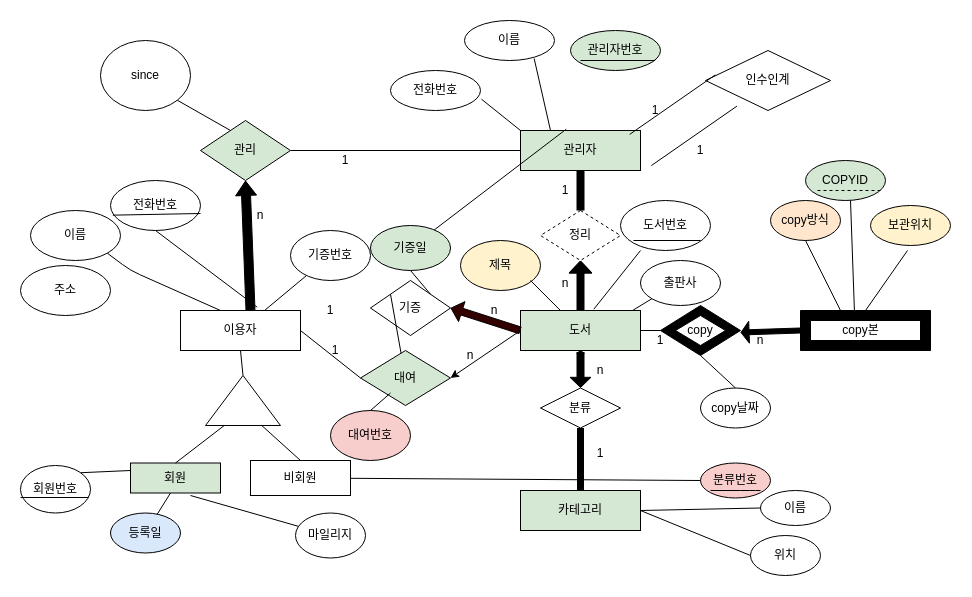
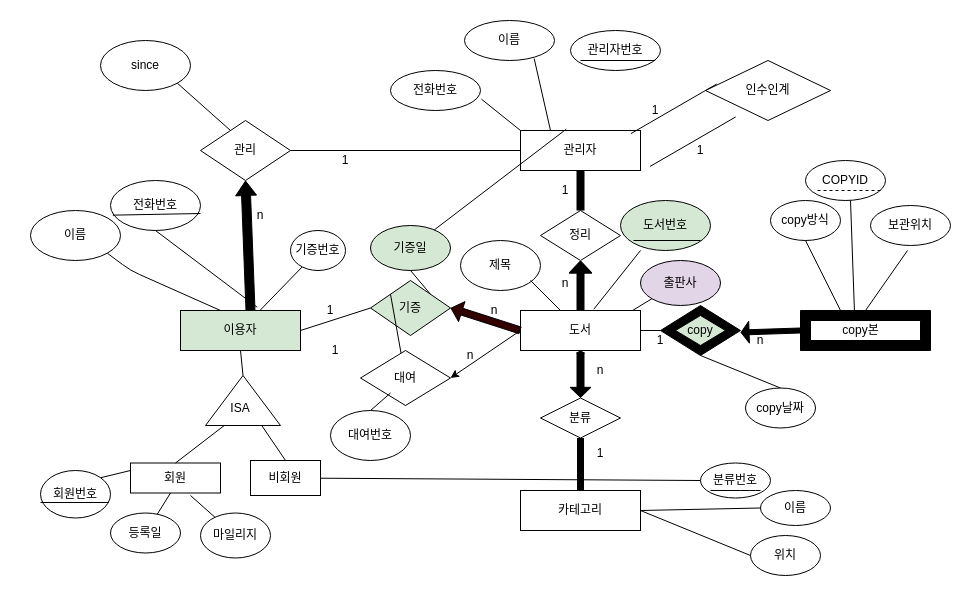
node "관리자번호": fillcolor #d5e8d4 -> #ffffff
node "since": size 90x70 -> 90x50
node "인수인계": moved (768, 81) -> (768, 91)
node "관리": fillcolor #d5e8d4 -> #ffffff
node "관리자": fillcolor #d5e8d4 -> #ffffff
node "COPYID": fillcolor #d5e8d4 -> #ffffff
node "copy방식": fillcolor #ffe6cc -> #ffffff
node "도서번호": fillcolor #ffffff -> #d5e8d4
node "보관위치": fillcolor #fff2cc -> #ffffff
node "정리": style dashed -> solid
node "기증번호": size 80x50 -> 55x40
node "제목": fillcolor #fff2cc -> #ffffff
node "출판사": fillcolor #ffffff -> #e1d5e7
node "주소": removed
node "기증": fillcolor #ffffff -> #d5e8d4
edge "기증" -- "이용자": added
node "이용자": fillcolor #ffffff -> #d5e8d4
node "도서": fillcolor #d5e8d4 -> #ffffff
node "copy": fillcolor #ffffff -> #d5e8d4
edge "이용자" -- "대여": removed
node "대여": fillcolor #d5e8d4 -> #ffffff
node "ISA": added
node "분류": moved (581, 408) -> (581, 418)
node "copy날짜": moved (736, 408) -> (781, 408)
node "대여번호": fillcolor #f8cecc -> #ffffff
node "회원": fillcolor #d5e8d4 -> #ffffff
node "비회원": size 100x35 -> 70x35
node "분류번호": fillcolor #f8cecc -> #ffffff
node "회원번호": moved (56, 489) -> (76, 494)
node "카테고리": fillcolor #d5e8d4 -> #ffffff
node "등록일": fillcolor #dae8fc -> #ffffff
node "마일리지": moved (331, 536) -> (236, 536)
